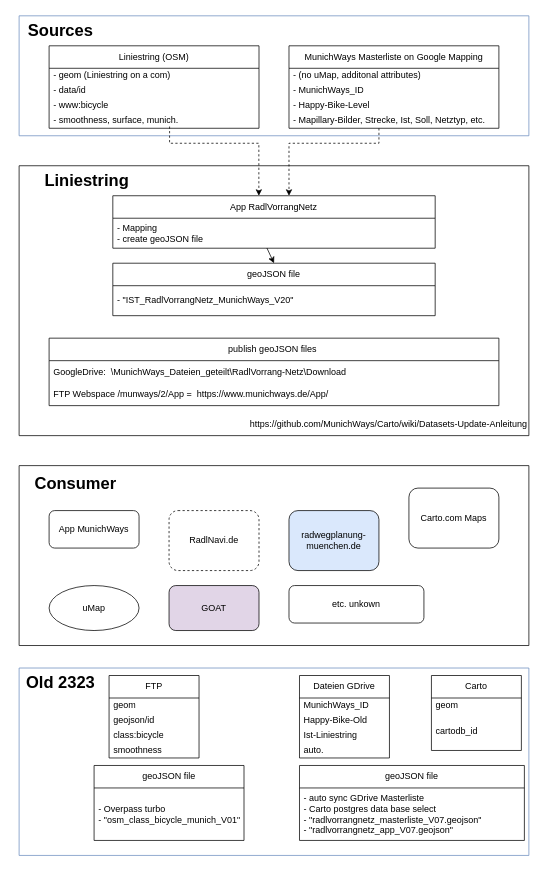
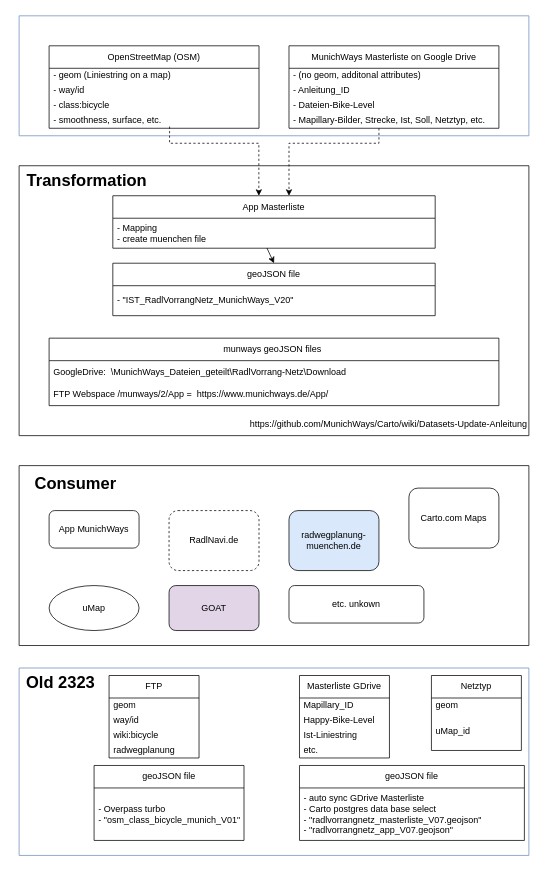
node "Sources": removed
node "Liniestring (OSM)": label "Liniestring (OSM)" -> "OpenStreetMap (OSM)"
node "MunichWays Masterliste on Google Mapping": label "MunichWays Masterliste on Google Mapping" -> "MunichWays Masterliste on Google Drive"
node "- geom (Liniestring on a com)": label "- geom (Liniestring on a com)" -> "- geom (Liniestring on a map)"
node "- (no uMap, additonal attributes)": label "- (no uMap, additonal attributes)" -> "- (no geom, additonal attributes)"
node "- data/id": label "- data/id" -> "- way/id"
node "- MunichWays_ID": label "- MunichWays_ID" -> "- Anleitung_ID"
node "- www:bicycle": label "- www:bicycle" -> "- class:bicycle"
node "- Happy-Bike-Level": label "- Happy-Bike-Level" -> "- Dateien-Bike-Level"
node "- smoothness, surface, munich.": label "- smoothness, surface, munich." -> "- smoothness, surface, etc."
node "Liniestring": label "Liniestring" -> "Transformation"
node "App RadlVorrangNetz": label "App RadlVorrangNetz" -> "App Masterliste"
node "- Mapping - create geoJSON file": label "- Mapping - create geoJSON file" -> "- Mapping - create muenchen file"
node "publish geoJSON files": label "publish geoJSON files" -> "munways geoJSON files"
node "Dateien GDrive": label "Dateien GDrive" -> "Masterliste GDrive"
node "Carto": label "Carto" -> "Netztyp"
node "MunichWays_ID": label "MunichWays_ID" -> "Mapillary_ID"
node "geojson/id": label "geojson/id" -> "way/id"
node "Happy-Bike-Old": label "Happy-Bike-Old" -> "Happy-Bike-Level"
node "cartodb_id": label "cartodb_id" -> "uMap_id"
node "class:bicycle": label "class:bicycle" -> "wiki:bicycle"
node "smoothness": label "smoothness" -> "radwegplanung"
node "auto.": label "auto." -> "etc."
